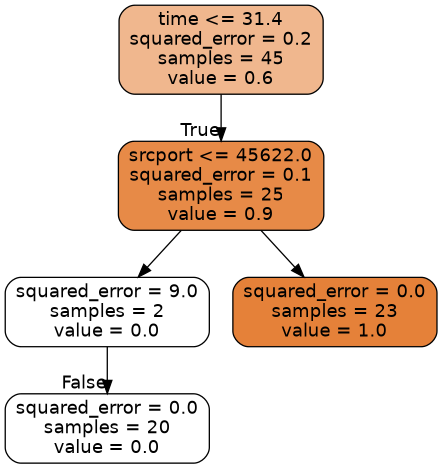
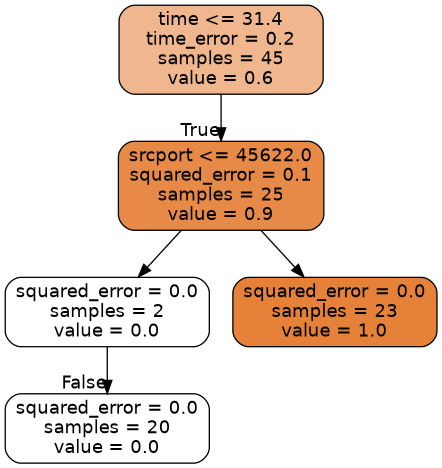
node "time <= 31.4 squared_error = 0.2 samples = 45 value = 0.6": label "time <= 31.4 squared_error = 0.2 samples = 45 value = 0.6" -> "time <= 31.4 time_error = 0.2 samples = 45 value = 0.6"
node "squared_error = 9.0 samples = 2 value = 0.0": label "squared_error = 9.0 samples = 2 value = 0.0" -> "squared_error = 0.0 samples = 2 value = 0.0"
